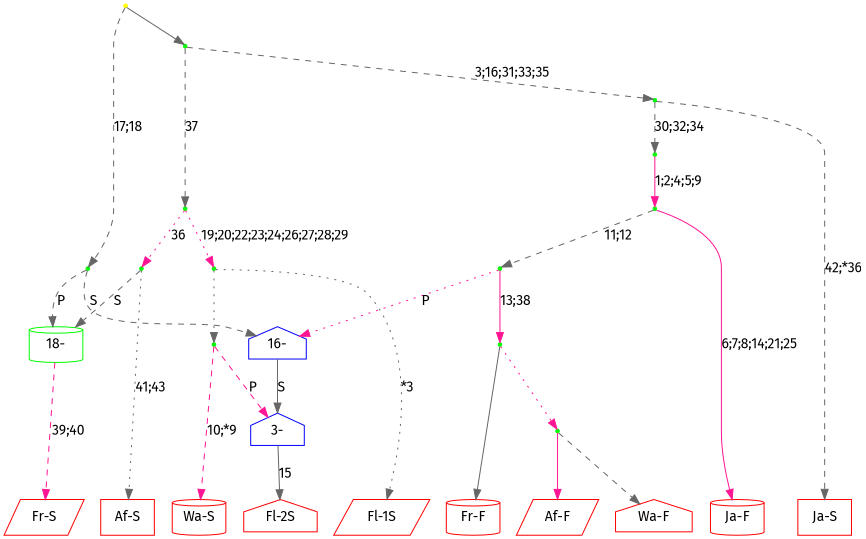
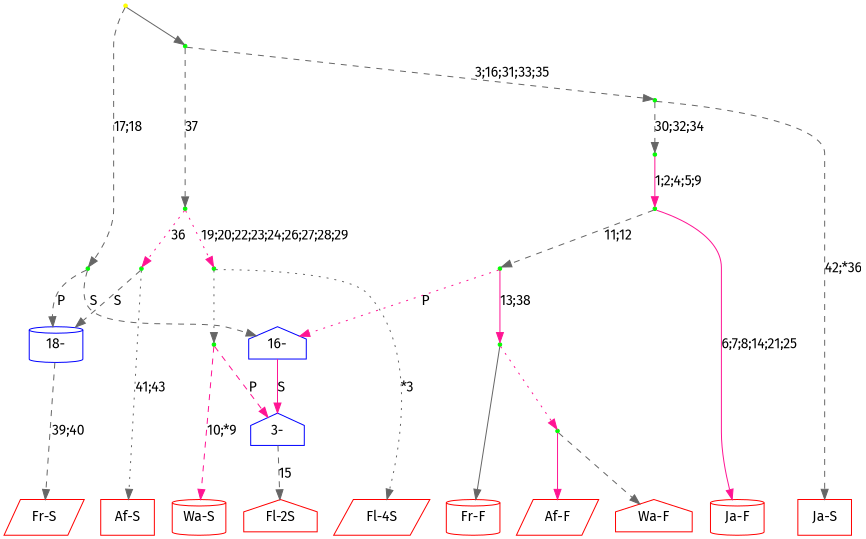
node "18-": color green -> blue
edge "16-" -> "3-": color gray40 -> deeppink
edge "18-" -> "Fr-S": color deeppink -> gray40
edge "3-" -> "Fl-2S": style solid -> dashed
node "Fl-1S": label "Fl-1S" -> "Fl-4S"
